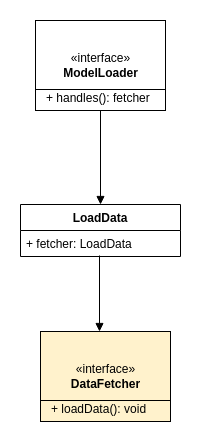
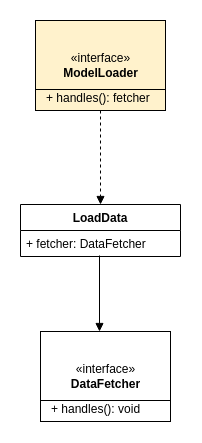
node "«interface» ModelLoader": fillcolor #ffffff -> #fff2cc
edge "«interface» ModelLoader" -> "LoadData": style solid -> dashed
node "+ fetcher: LoadData": label "+ fetcher: LoadData" -> "+ fetcher: DataFetcher"
node "«interface» DataFetcher": fillcolor #fff2cc -> #ffffff
node "+ loadData(): void": label "+ loadData(): void" -> "+ handles(): void"
